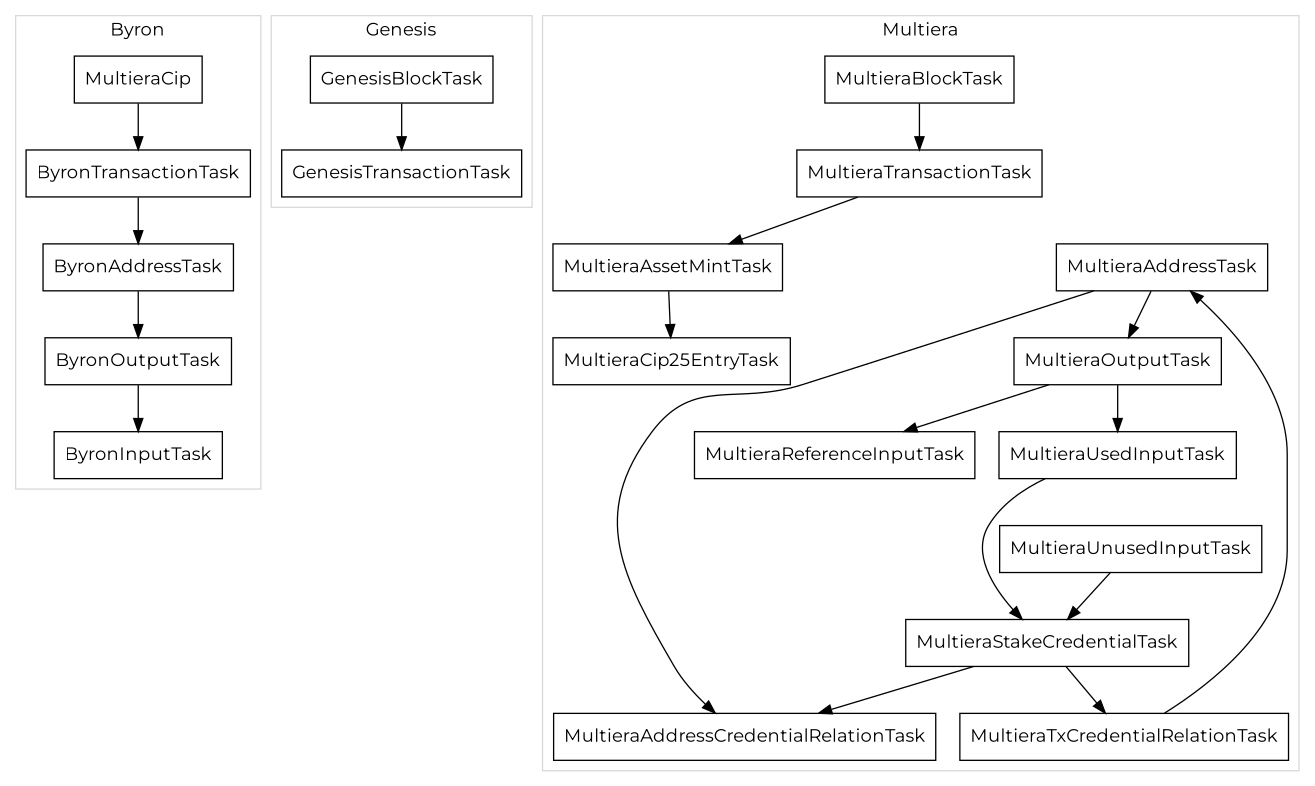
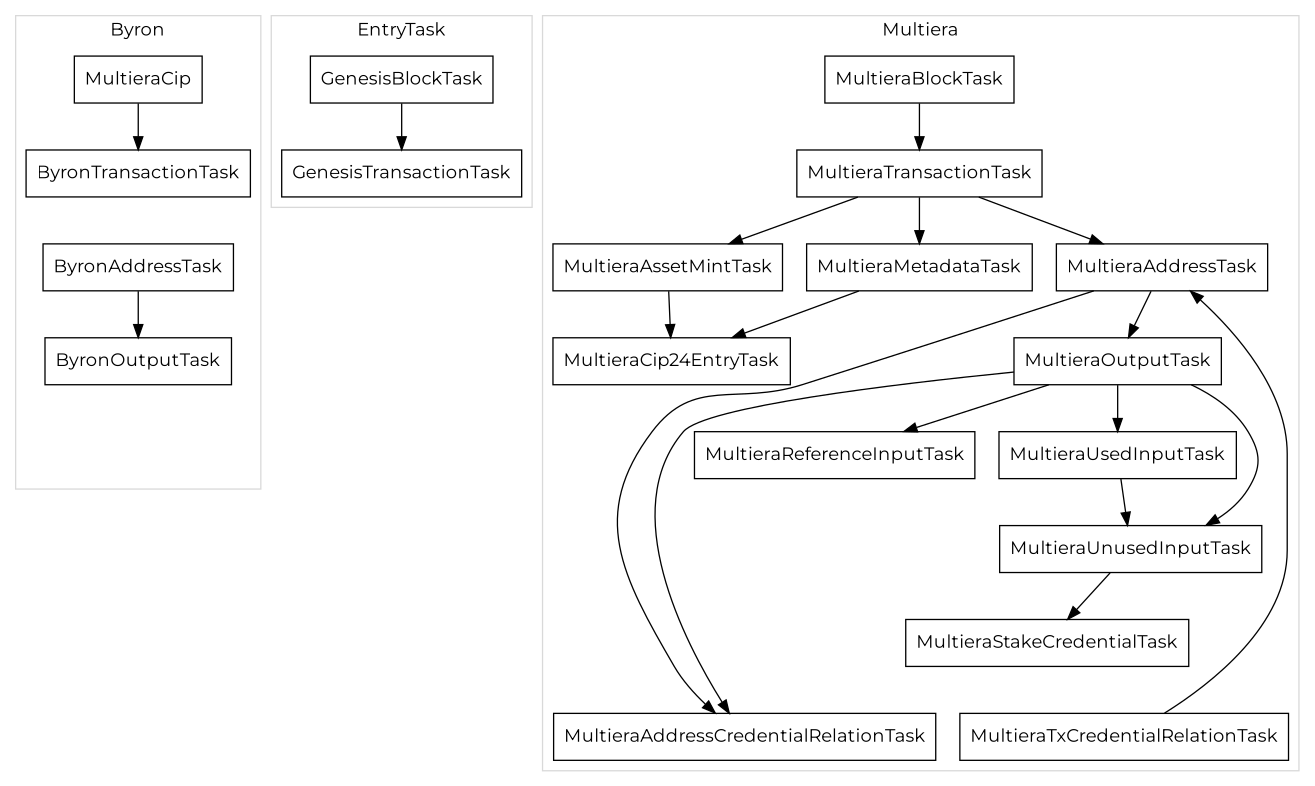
cluster "Genesis": label "Genesis" -> "EntryTask"
edge "ByronTransactionTask" -> "ByronAddressTask": removed
edge "MultieraTransactionTask" -> "MultieraAddressTask": added
node "MultieraMetadataTask": added
node "MultieraCip25EntryTask": label "MultieraCip25EntryTask" -> "MultieraCip24EntryTask"
edge "MultieraOutputTask" -> "MultieraUnusedInputTask": added
node "ByronInputTask": removed
edge "MultieraUsedInputTask" -> "MultieraStakeCredentialTask": now "MultieraUsedInputTask" -> "MultieraUnusedInputTask"
edge "MultieraStakeCredentialTask" -> "MultieraTxCredentialRelationTask": removed
edge "MultieraStakeCredentialTask" -> "MultieraAddressCredentialRelationTask": now "MultieraOutputTask" -> "MultieraAddressCredentialRelationTask"
